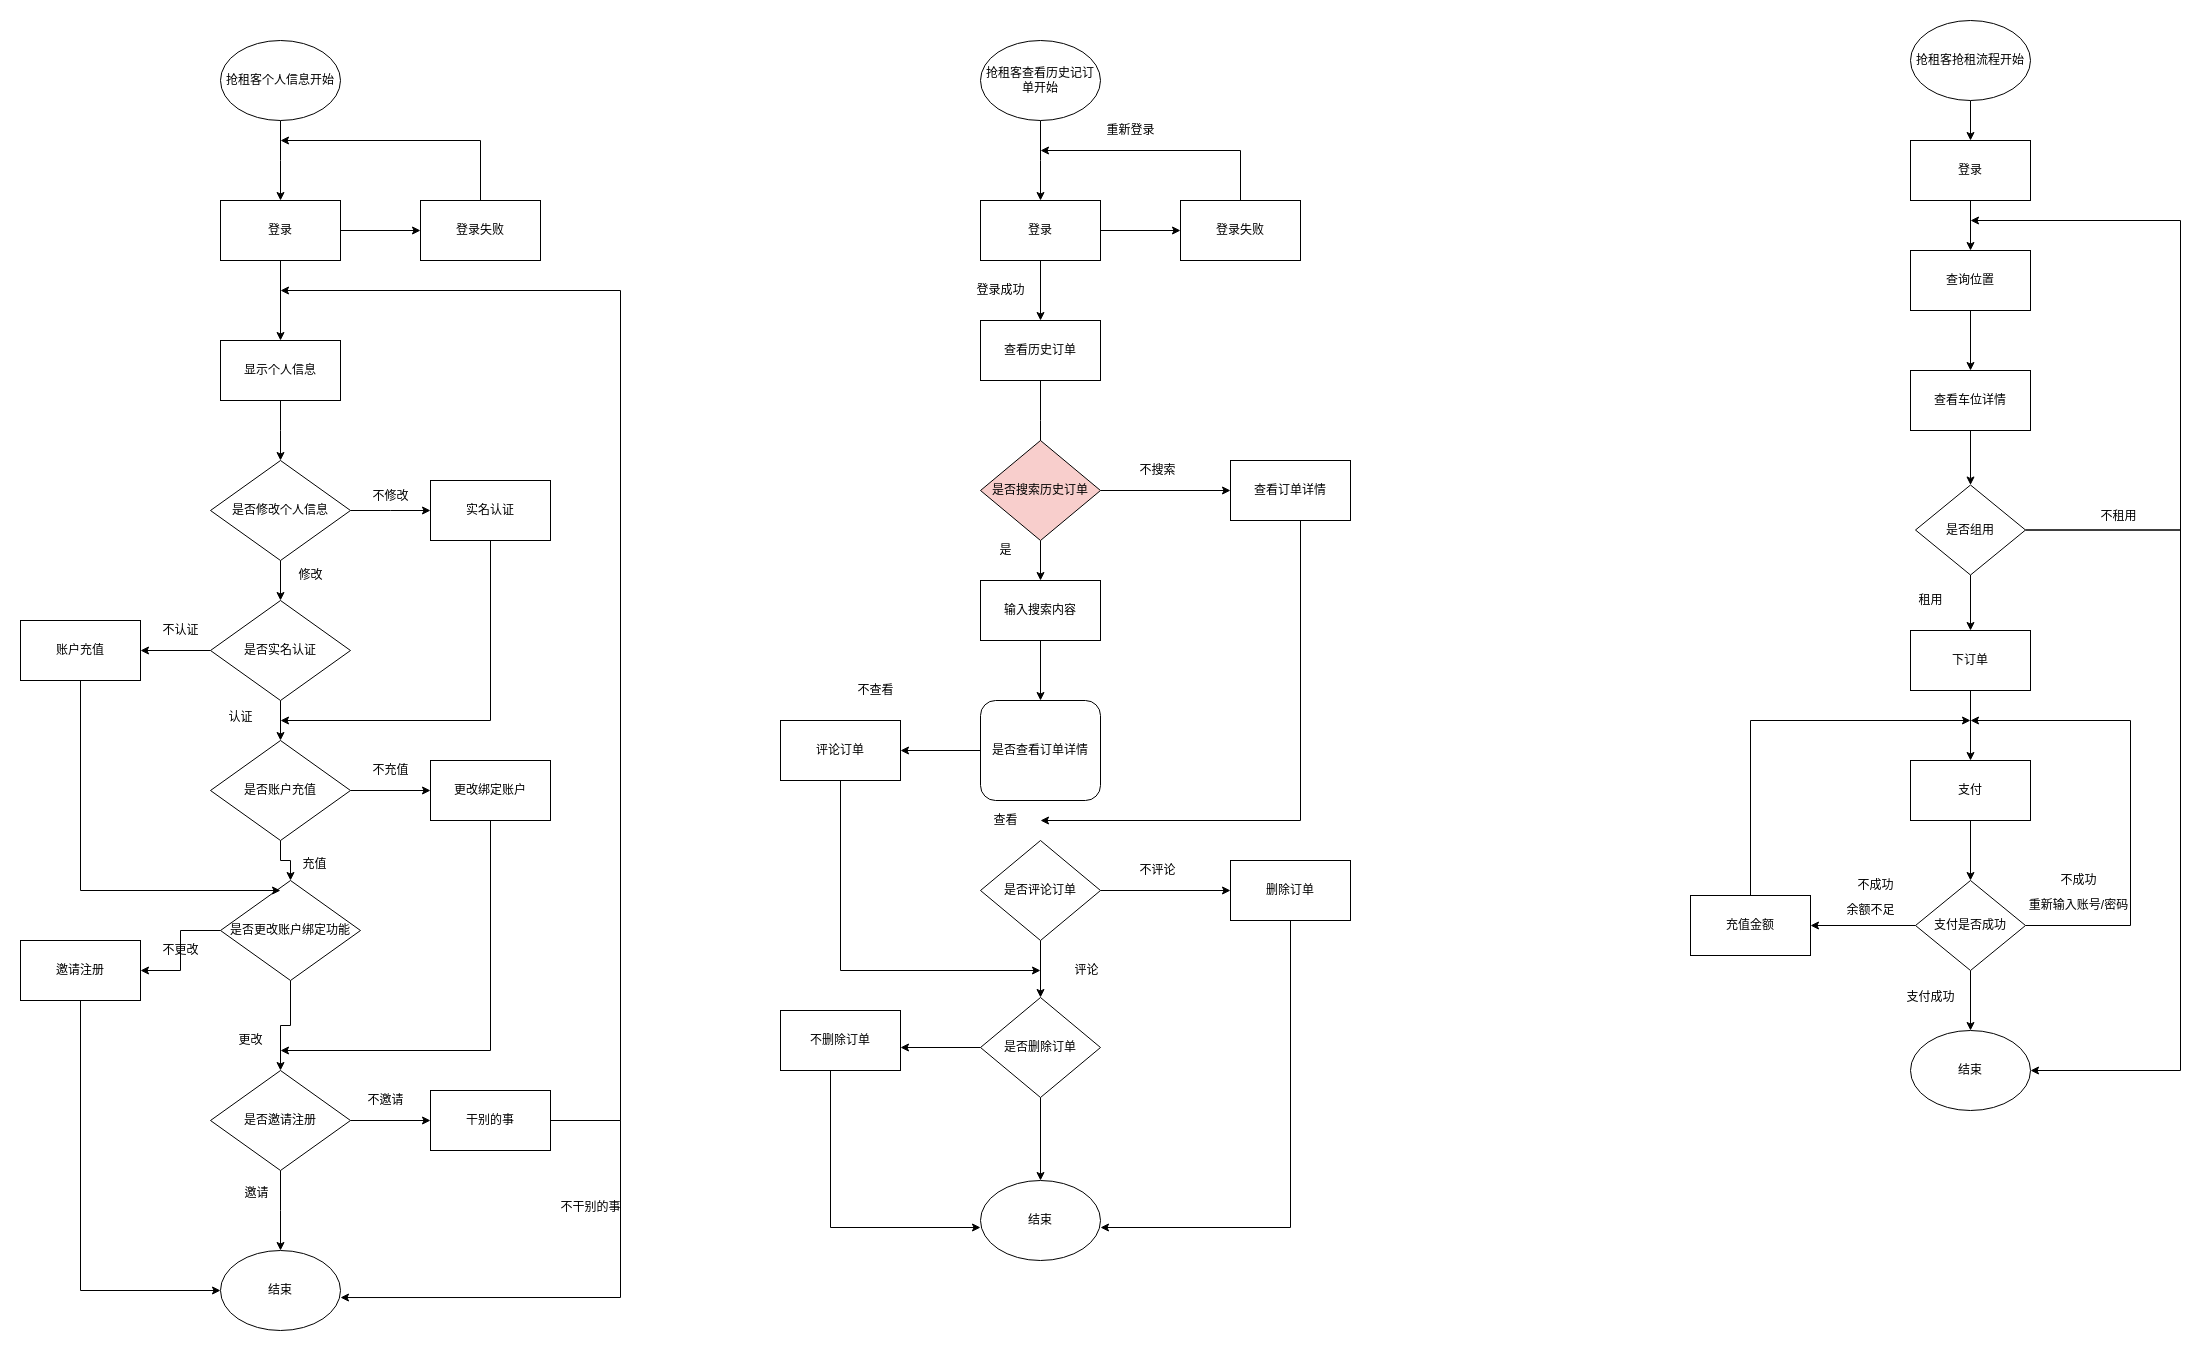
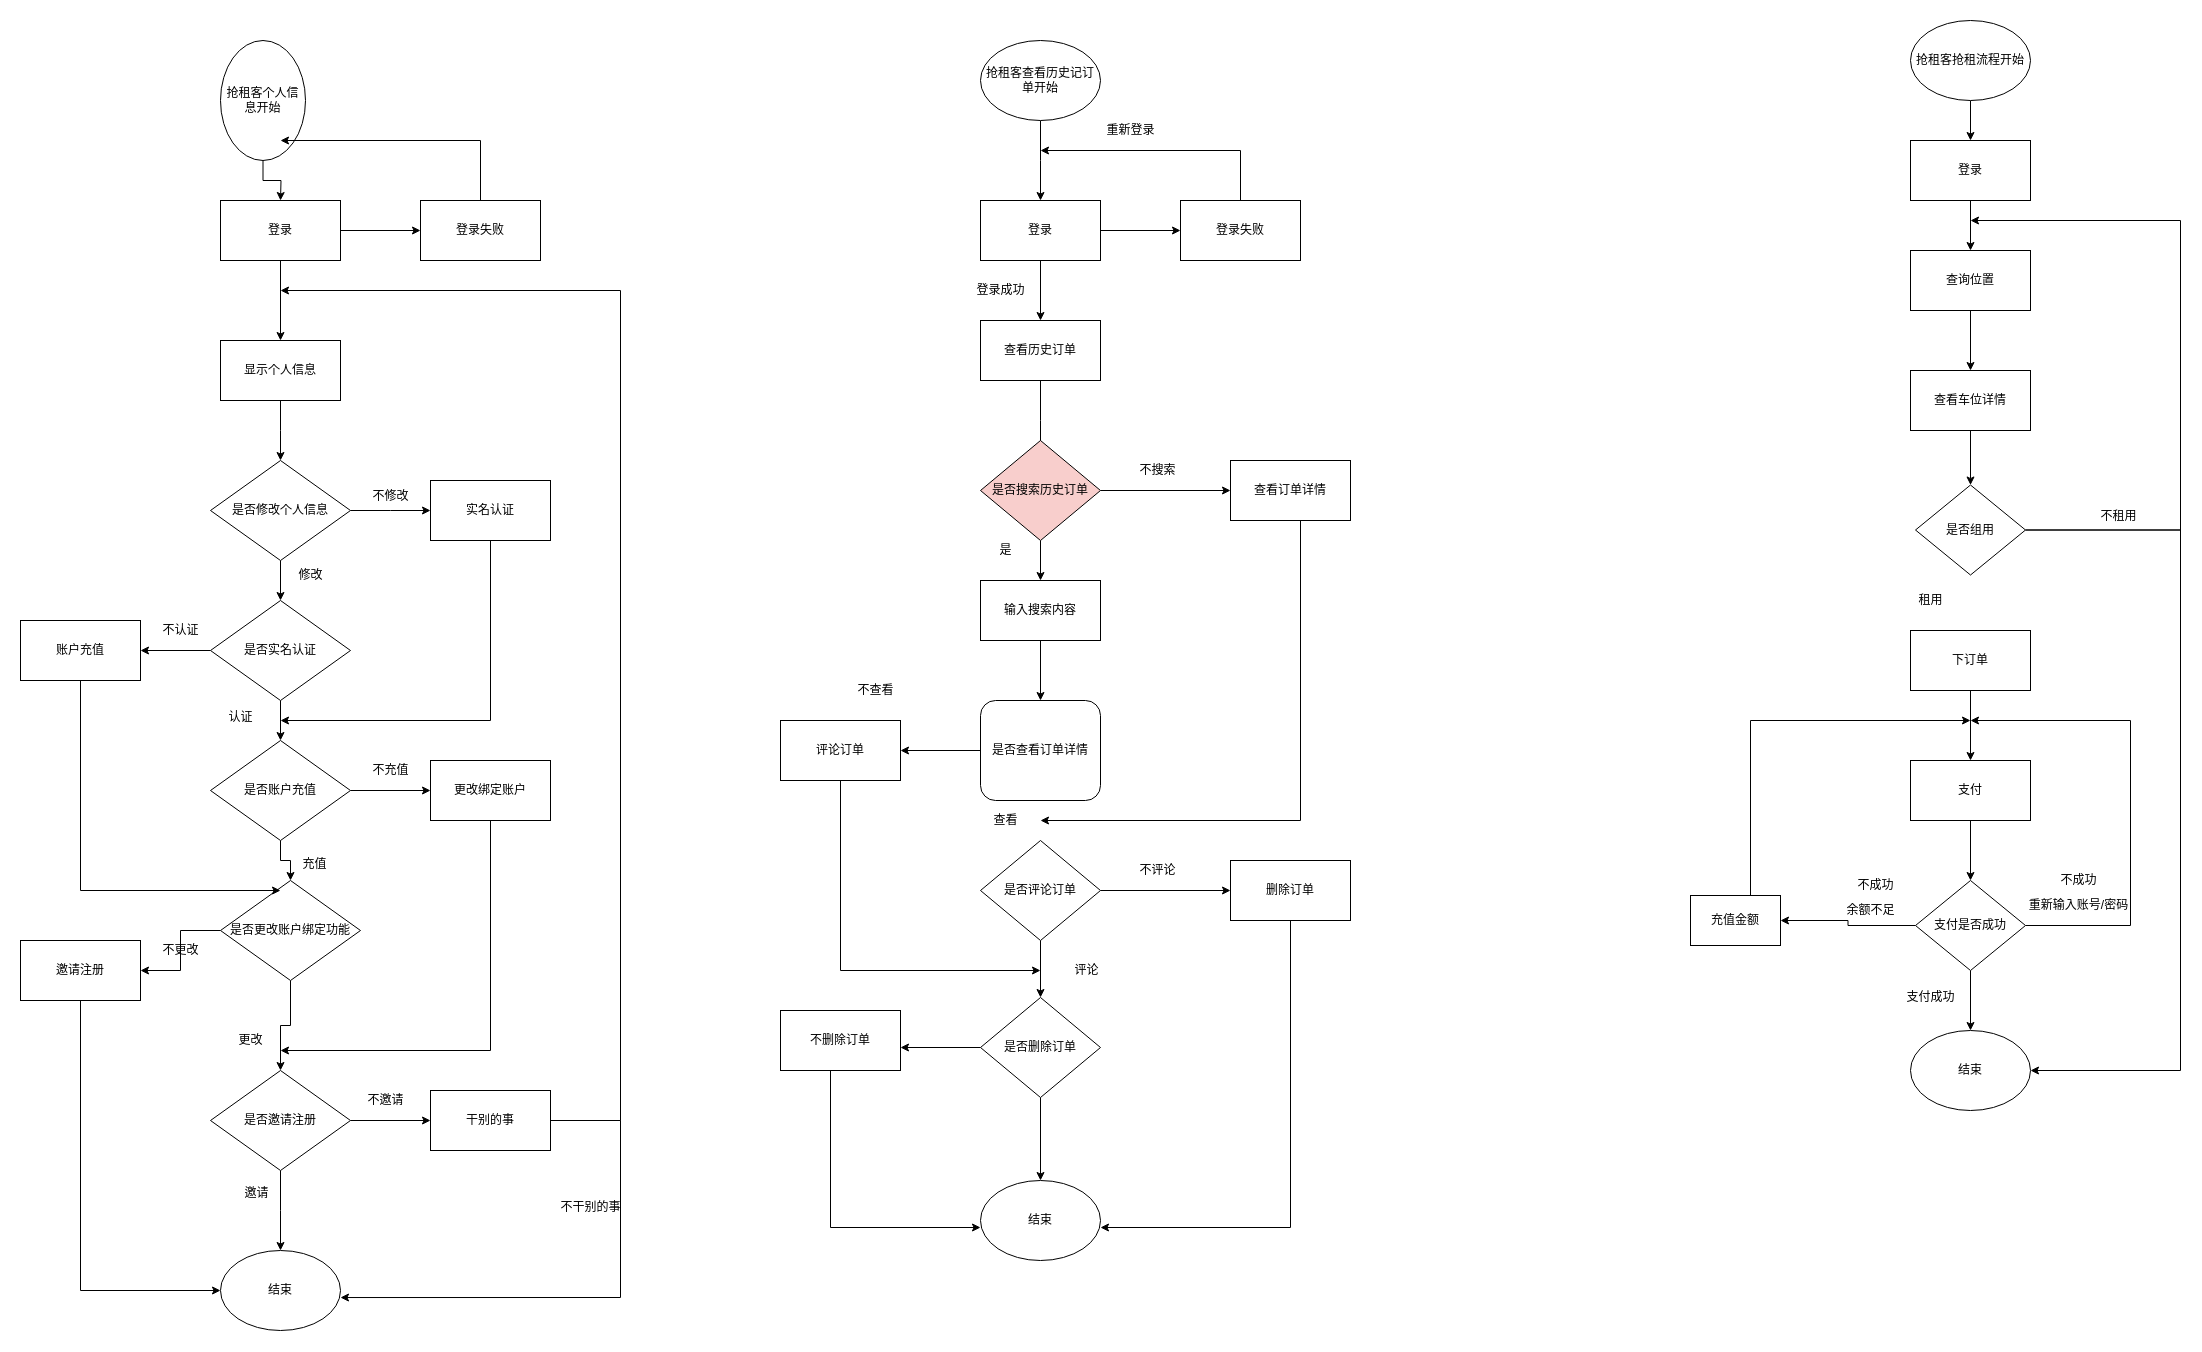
node "抢租客个人信息开始": size 120x80 -> 85x120
edge "是否组用" -> "下订单": removed
node "充值金额": size 120x60 -> 90x50
